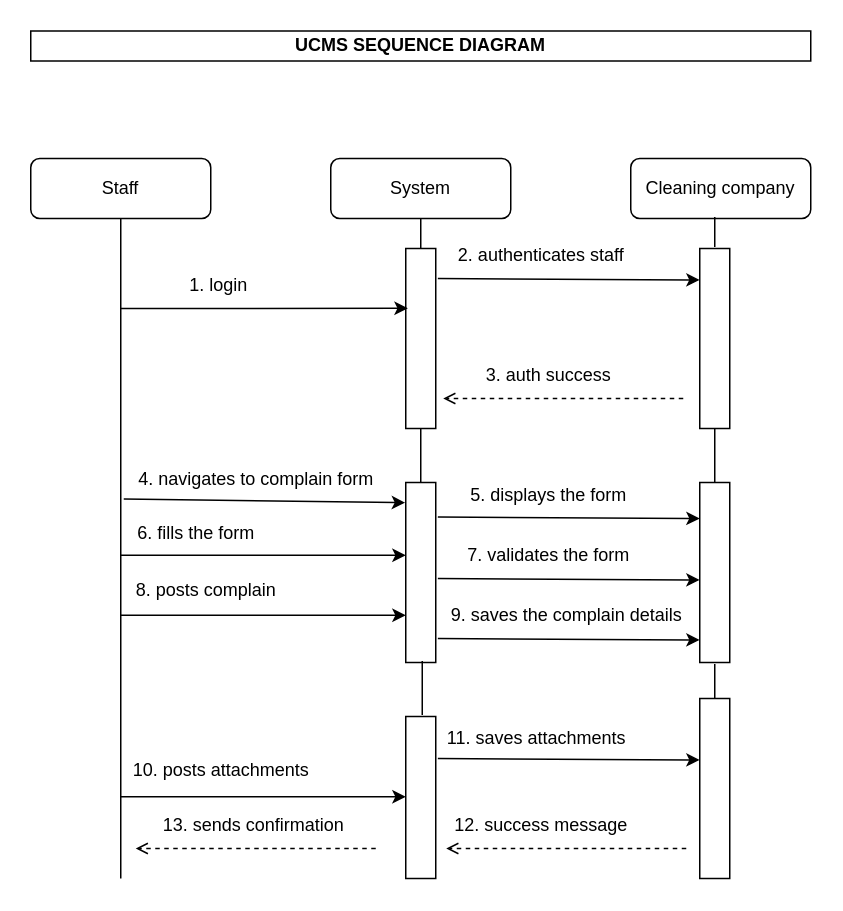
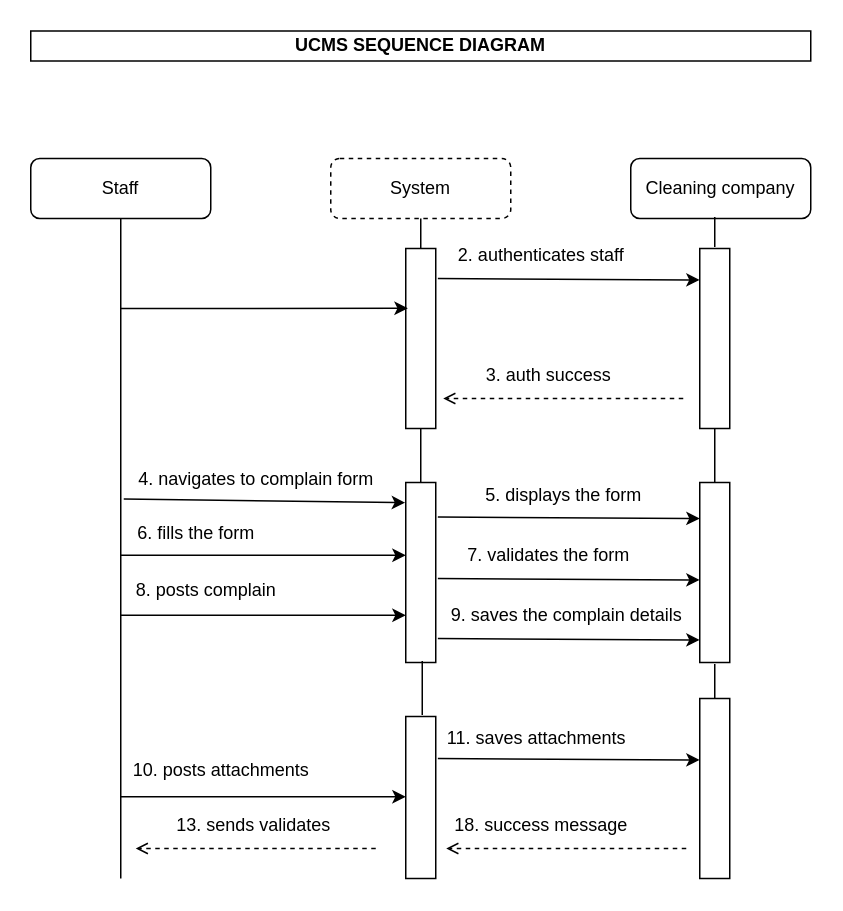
node "System": style solid -> dashed
node "1. login": removed
node "5. displays the form": moved (548, 496) -> (563, 496)
node "13. sends confirmation": label "13. sends confirmation" -> "13. sends validates"
node "12. success message": label "12. success message" -> "18. success message"
